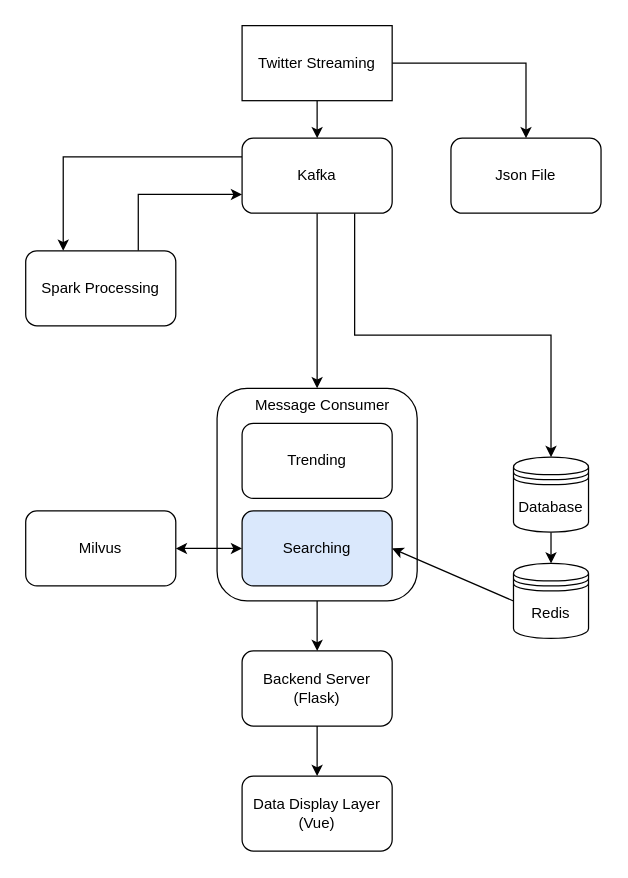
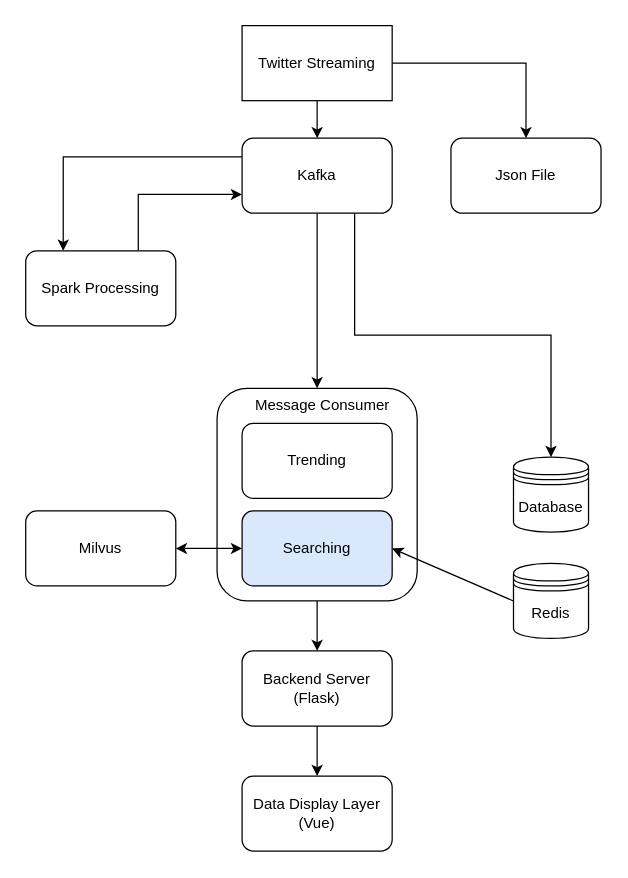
edge "Database" -> "Redis": removed
